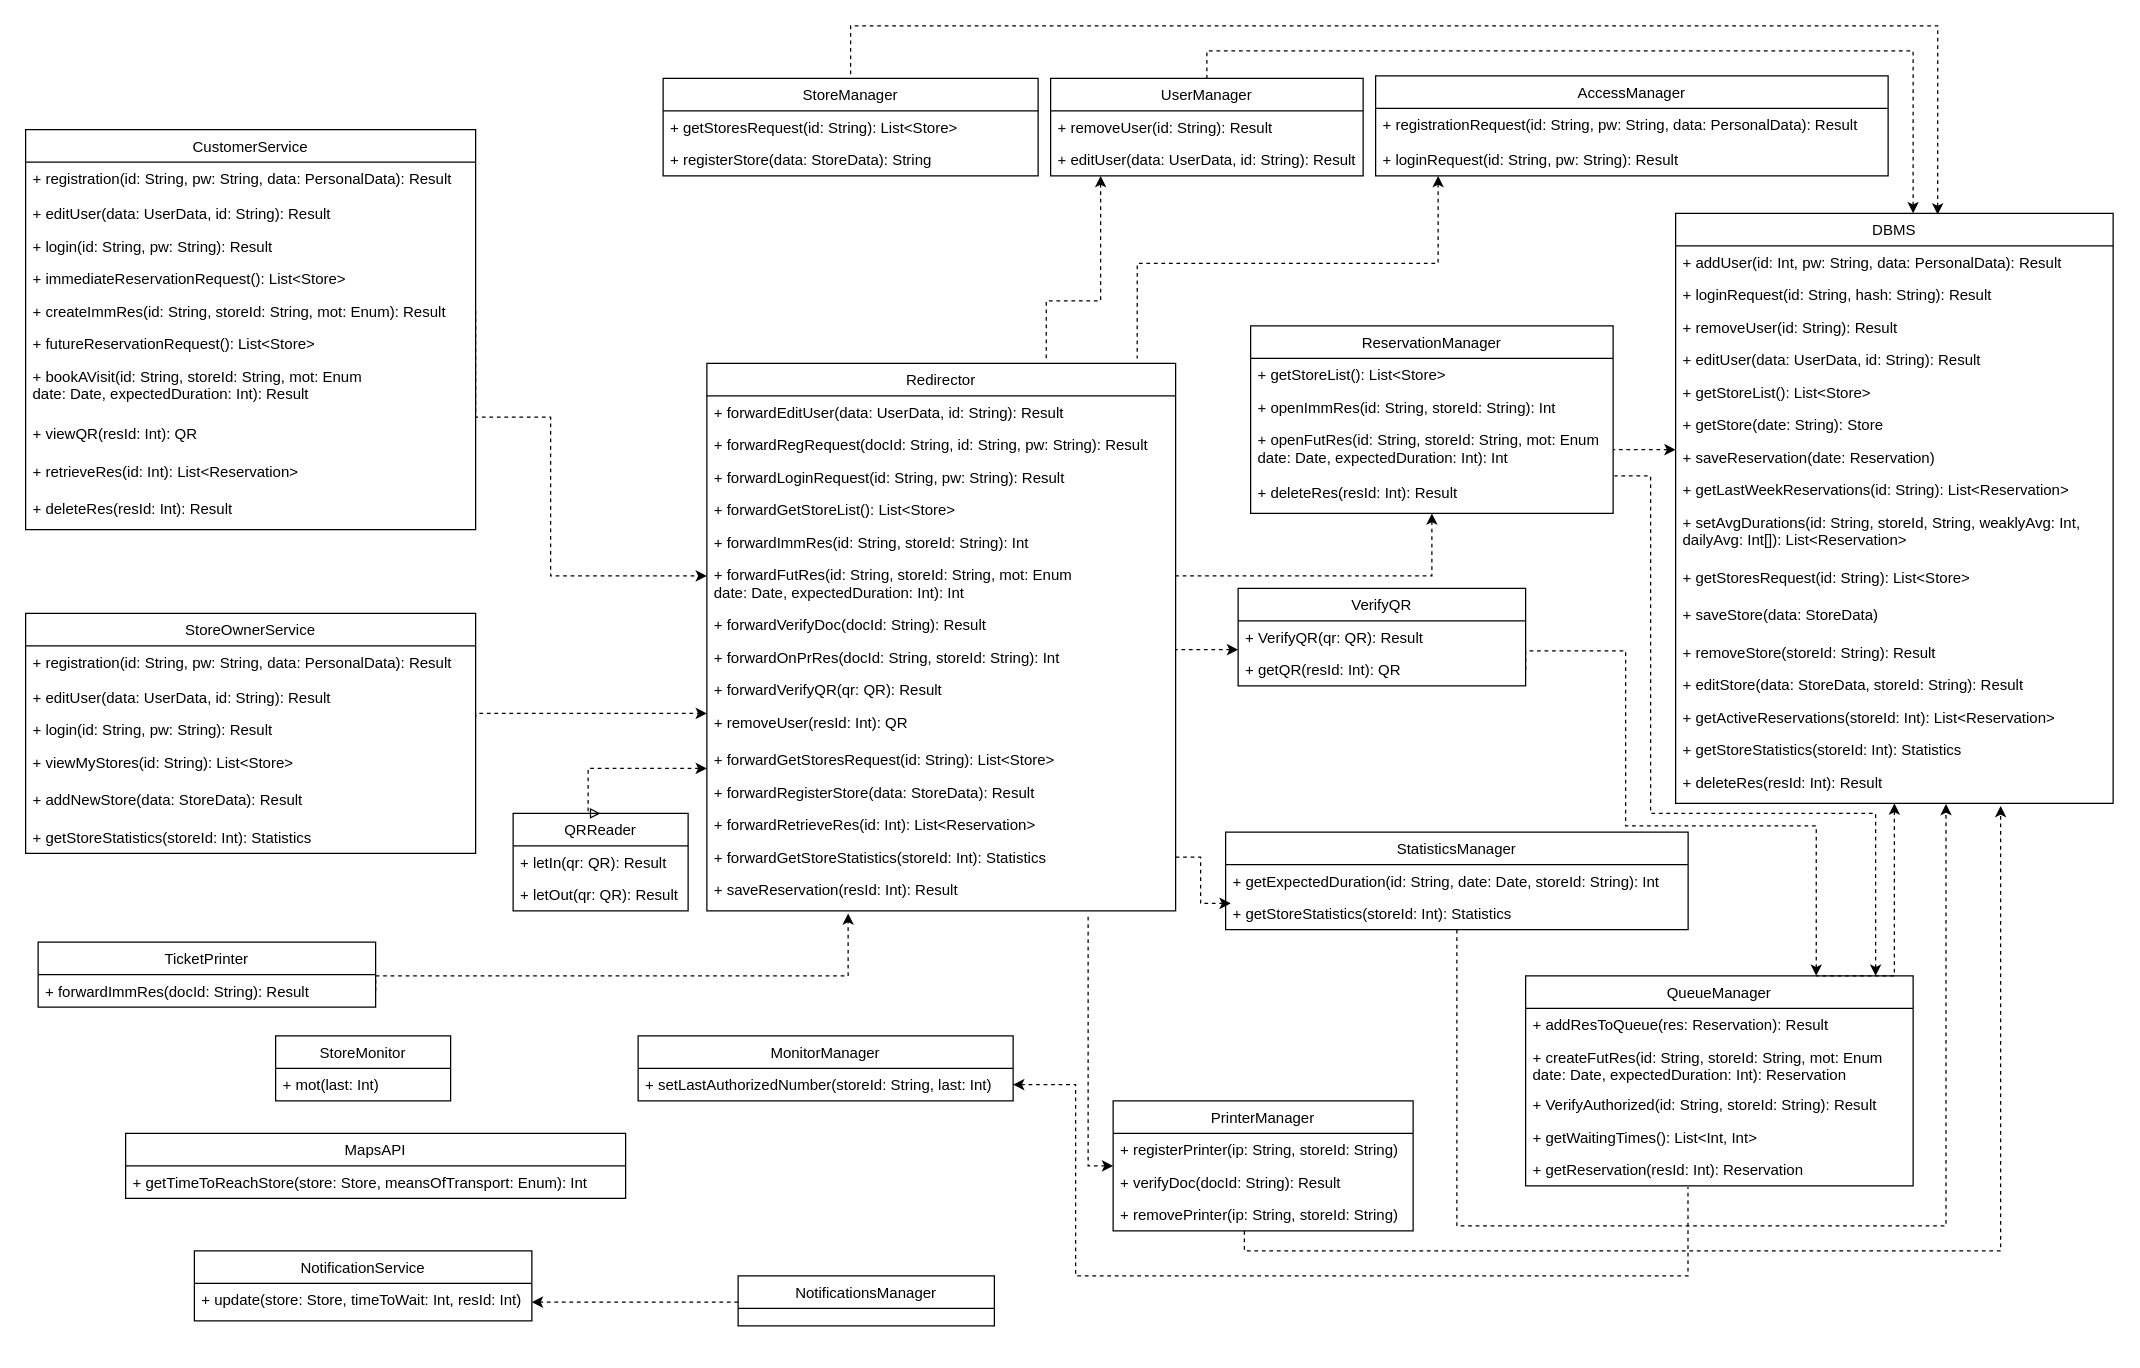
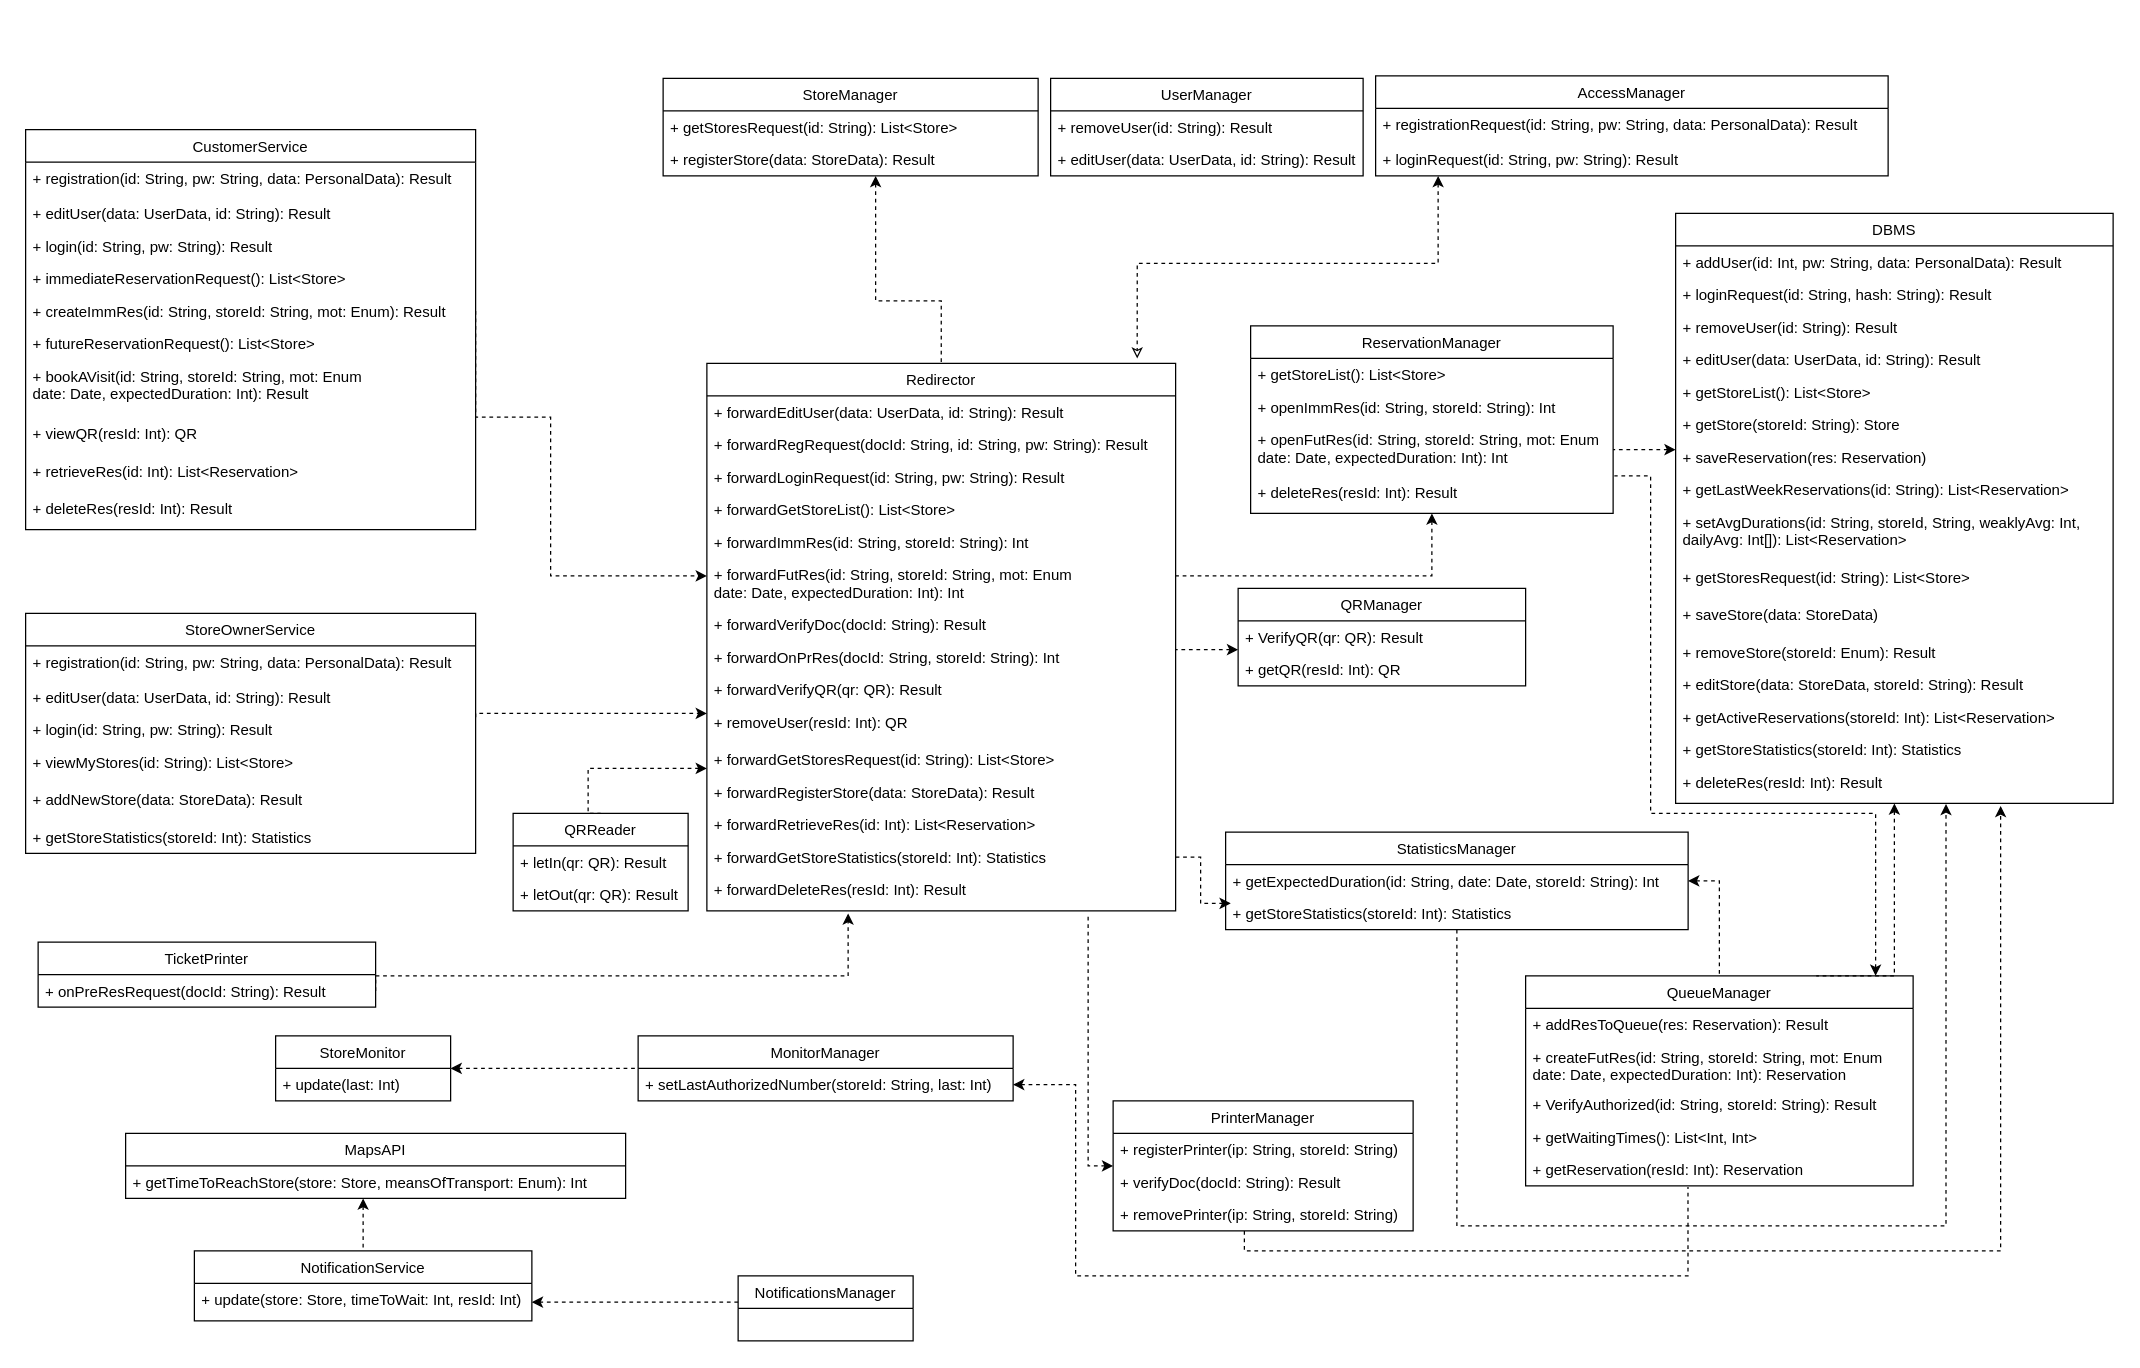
edge "StoreManager" -> "DBMS": removed
edge "UserManager" -> "DBMS": removed
node "+ registerStore(data: StoreData): String": label "+ registerStore(data: StoreData): String" -> "+ registerStore(data: StoreData): Result"
edge "Redirector" -> "UserManager": removed
edge "Redirector" -> "StoreManager": added
edge "Redirector" -> "AccessManager": arrowhead none -> classic
node "+ getStore(date: String): Store": label "+ getStore(date: String): Store" -> "+ getStore(storeId: String): Store"
node "+ saveReservation(date: Reservation)": label "+ saveReservation(date: Reservation)" -> "+ saveReservation(res: Reservation)"
node "VerifyQR": label "VerifyQR" -> "QRManager"
node "+ removeStore(storeId: String): Result": label "+ removeStore(storeId: String): Result" -> "+ removeStore(storeId: Enum): Result"
edge "Redirector" -- "QRReader": arrowhead block -> none
edge "+ getQR(resId: Int): QR" -> "QueueManager": removed
node "+ saveReservation(resId: Int): Result": label "+ saveReservation(resId: Int): Result" -> "+ forwardDeleteRes(resId: Int): Result"
edge "QueueManager" -> "StatisticsManager": added
node "+ forwardImmRes(docId: String): Result": label "+ forwardImmRes(docId: String): Result" -> "+ onPreResRequest(docId: String): Result"
edge "MonitorManager" -> "StoreMonitor": added
node "+ mot(last: Int)": label "+ mot(last: Int)" -> "+ update(last: Int)"
edge "NotificationService" -> "MapsAPI": added
node "NotificationsManager": size 256x50 -> 175x65
